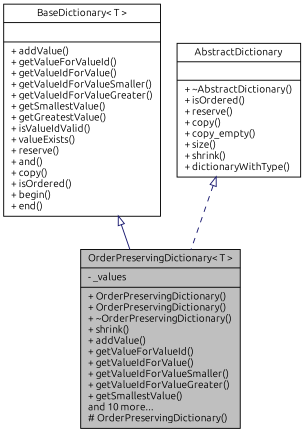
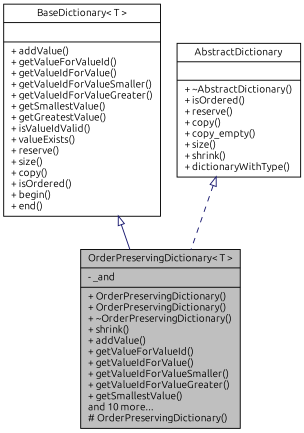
node "BaseDictionary< T >": text "+ and()" -> "+ size()"
node "OrderPreservingDictionary< T >": text "- _values" -> "- _and"
